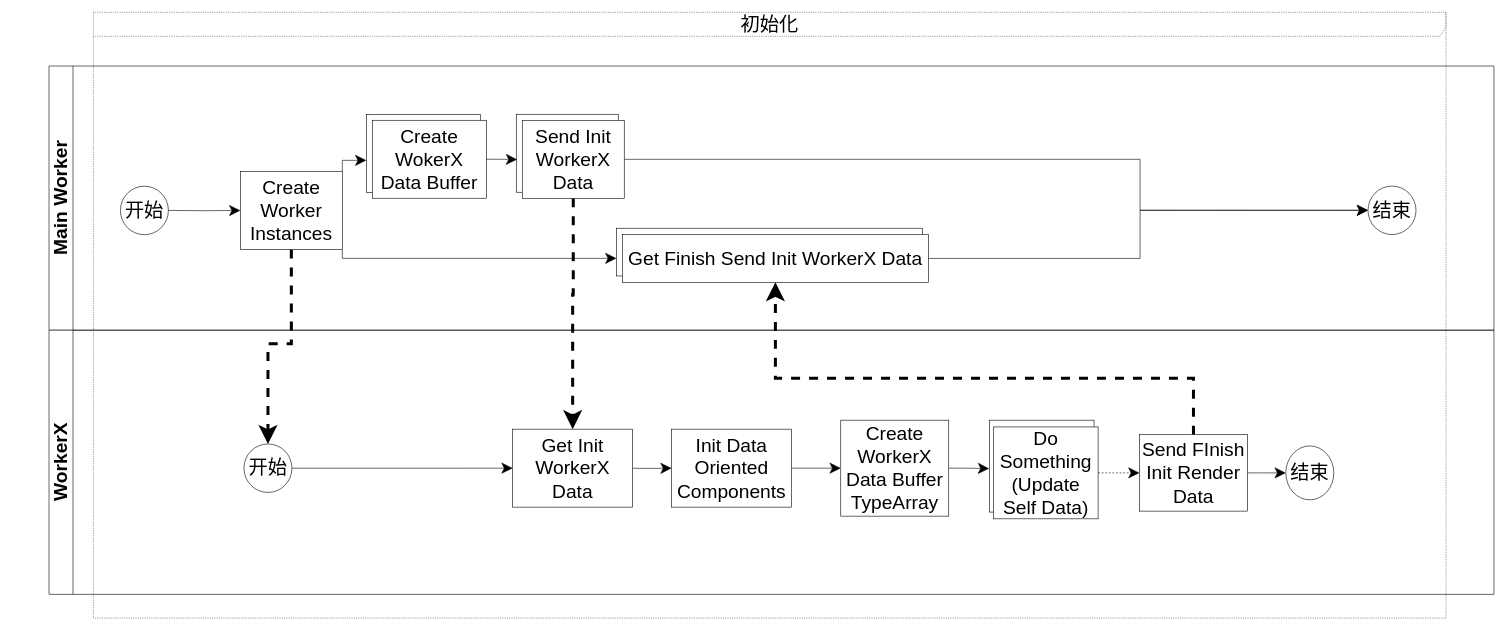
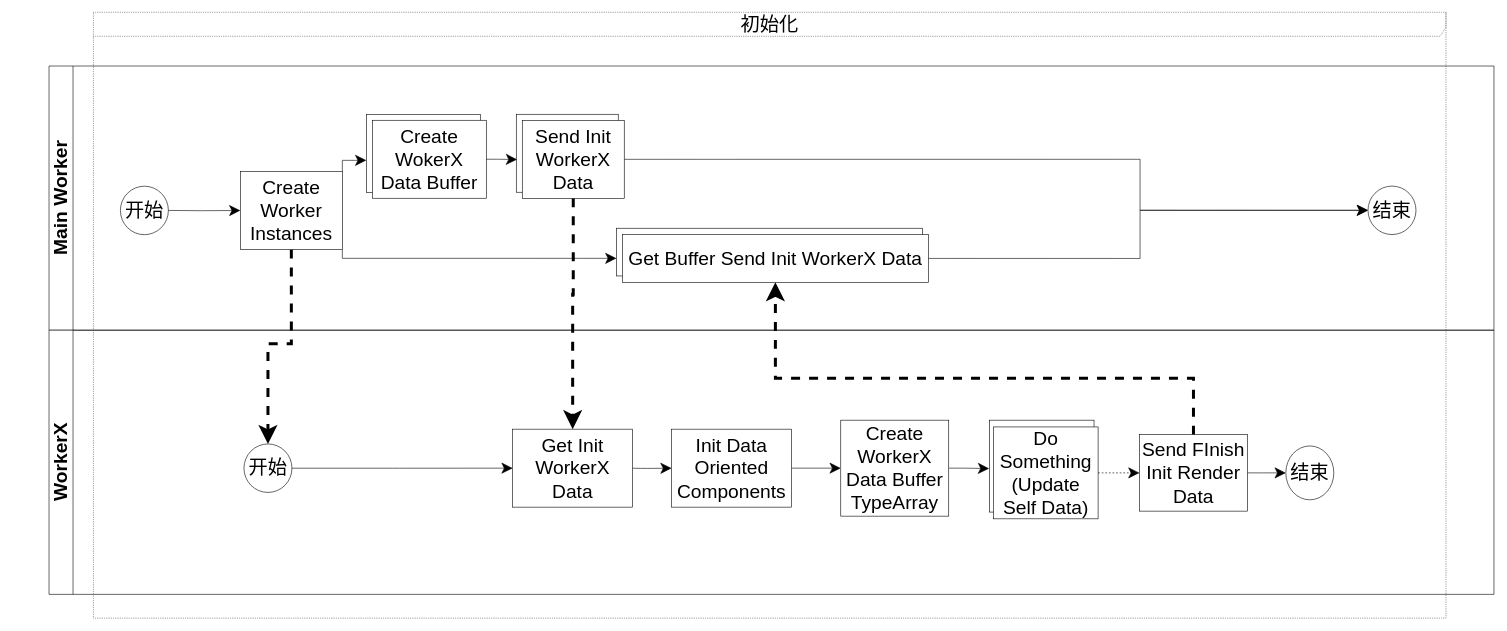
node "Get Finish Send Init WorkerX Data": label "Get Finish Send Init WorkerX Data" -> "Get Buffer Send Init WorkerX Data"
